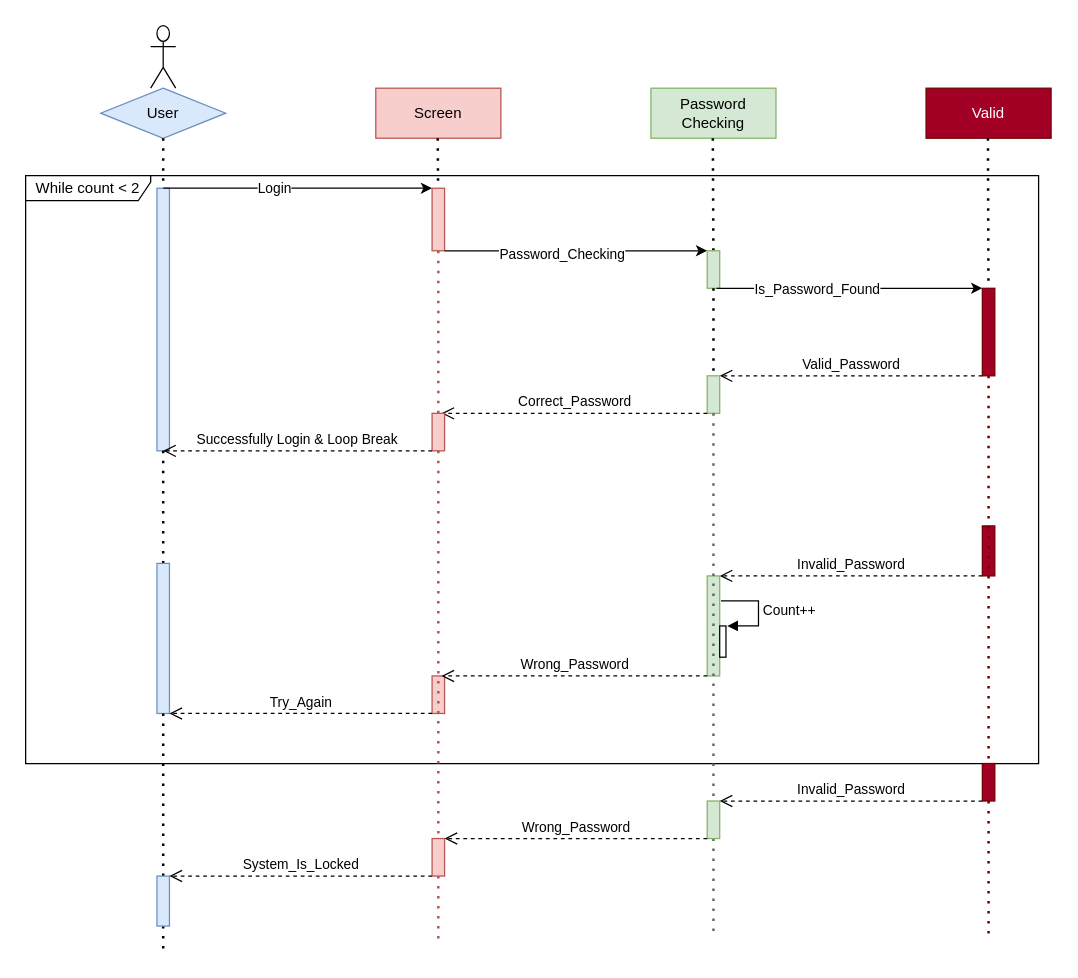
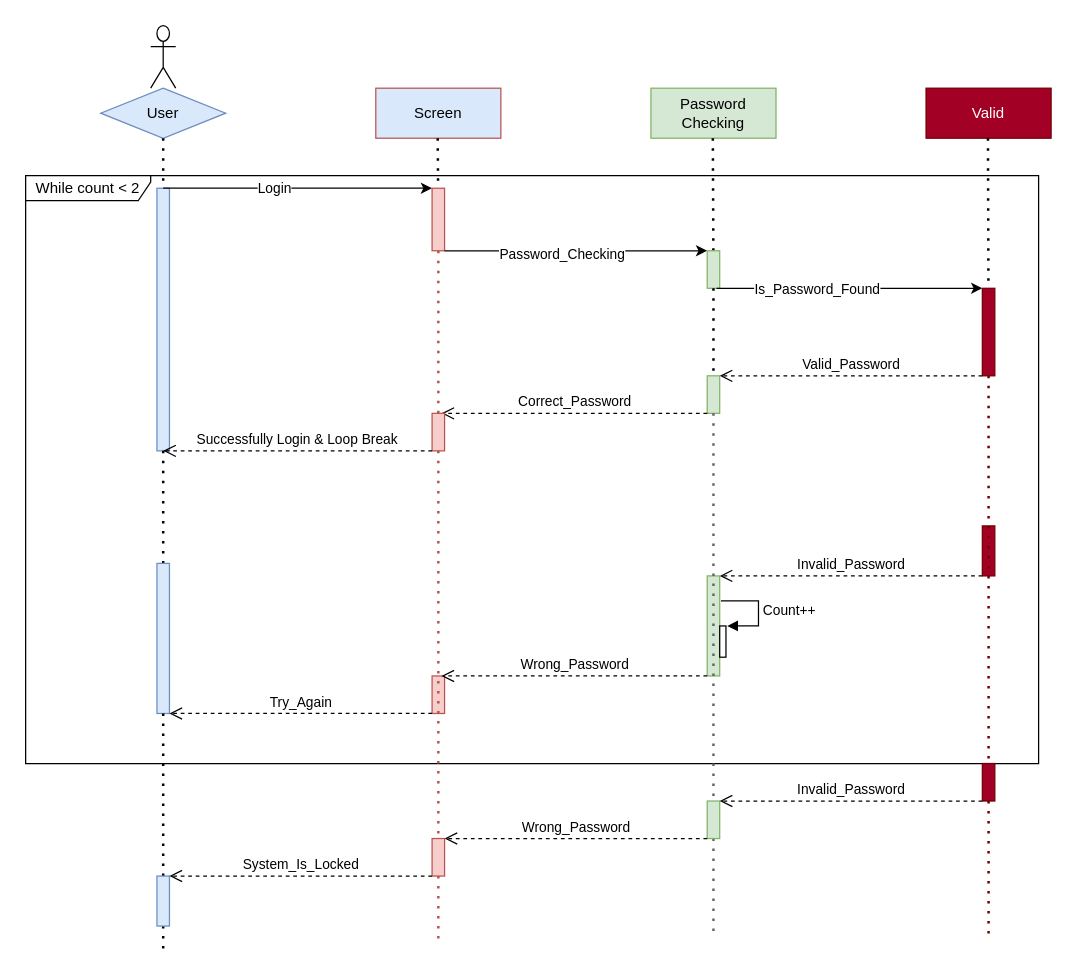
node "Screen": fillcolor #f8cecc -> #dae8fc
